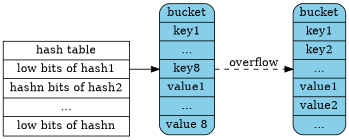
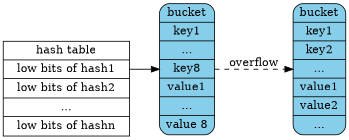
node "hash table": text "hashn bits of hash2" -> "low bits of hash2"
